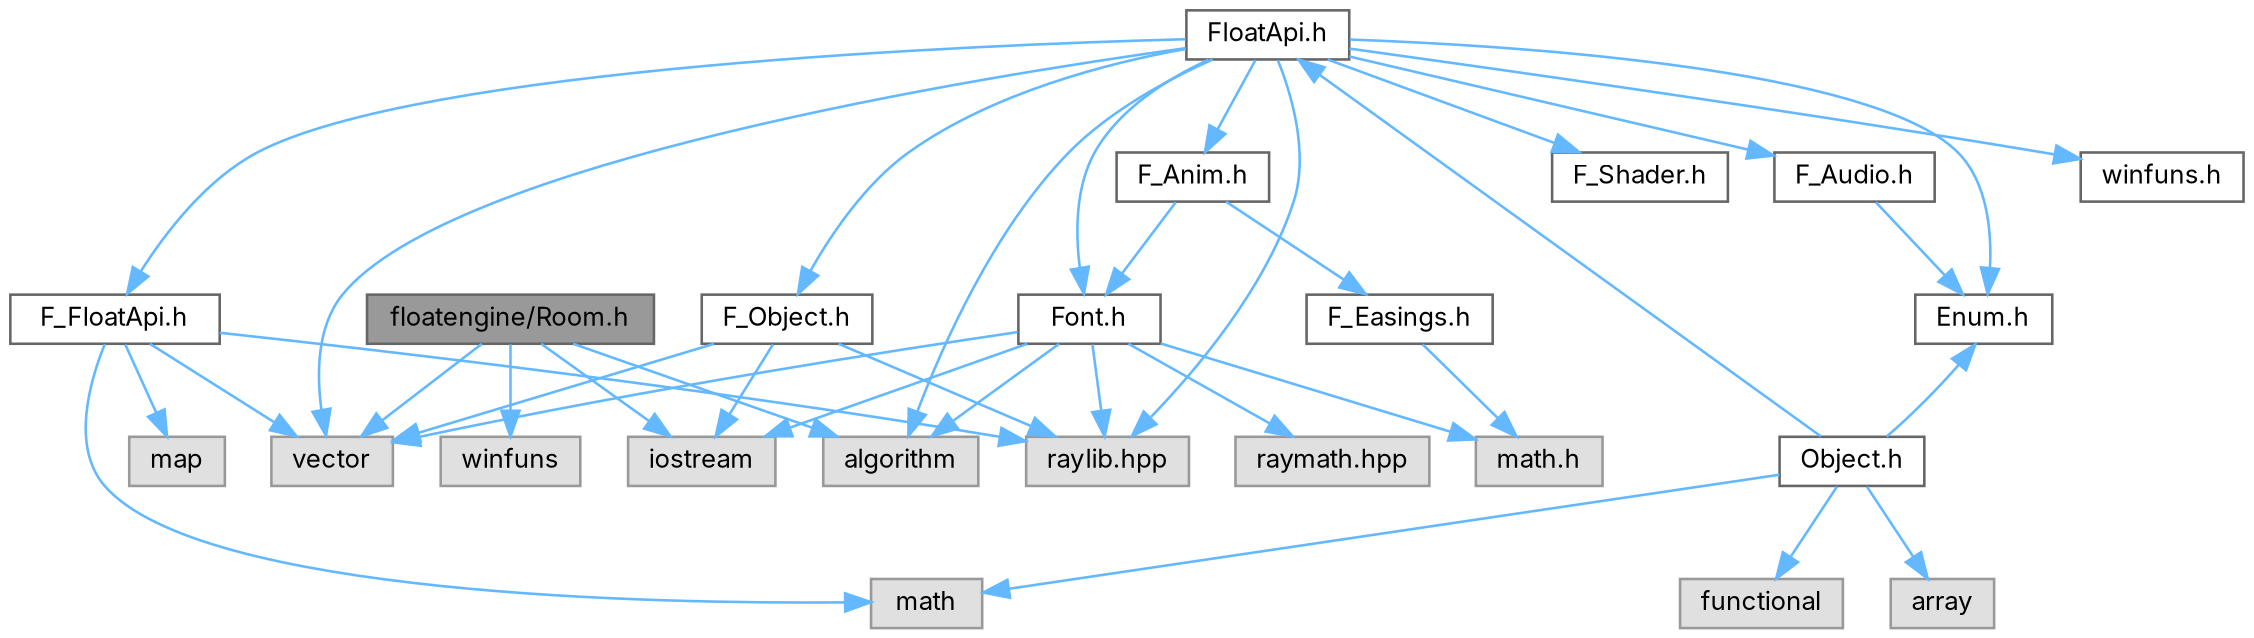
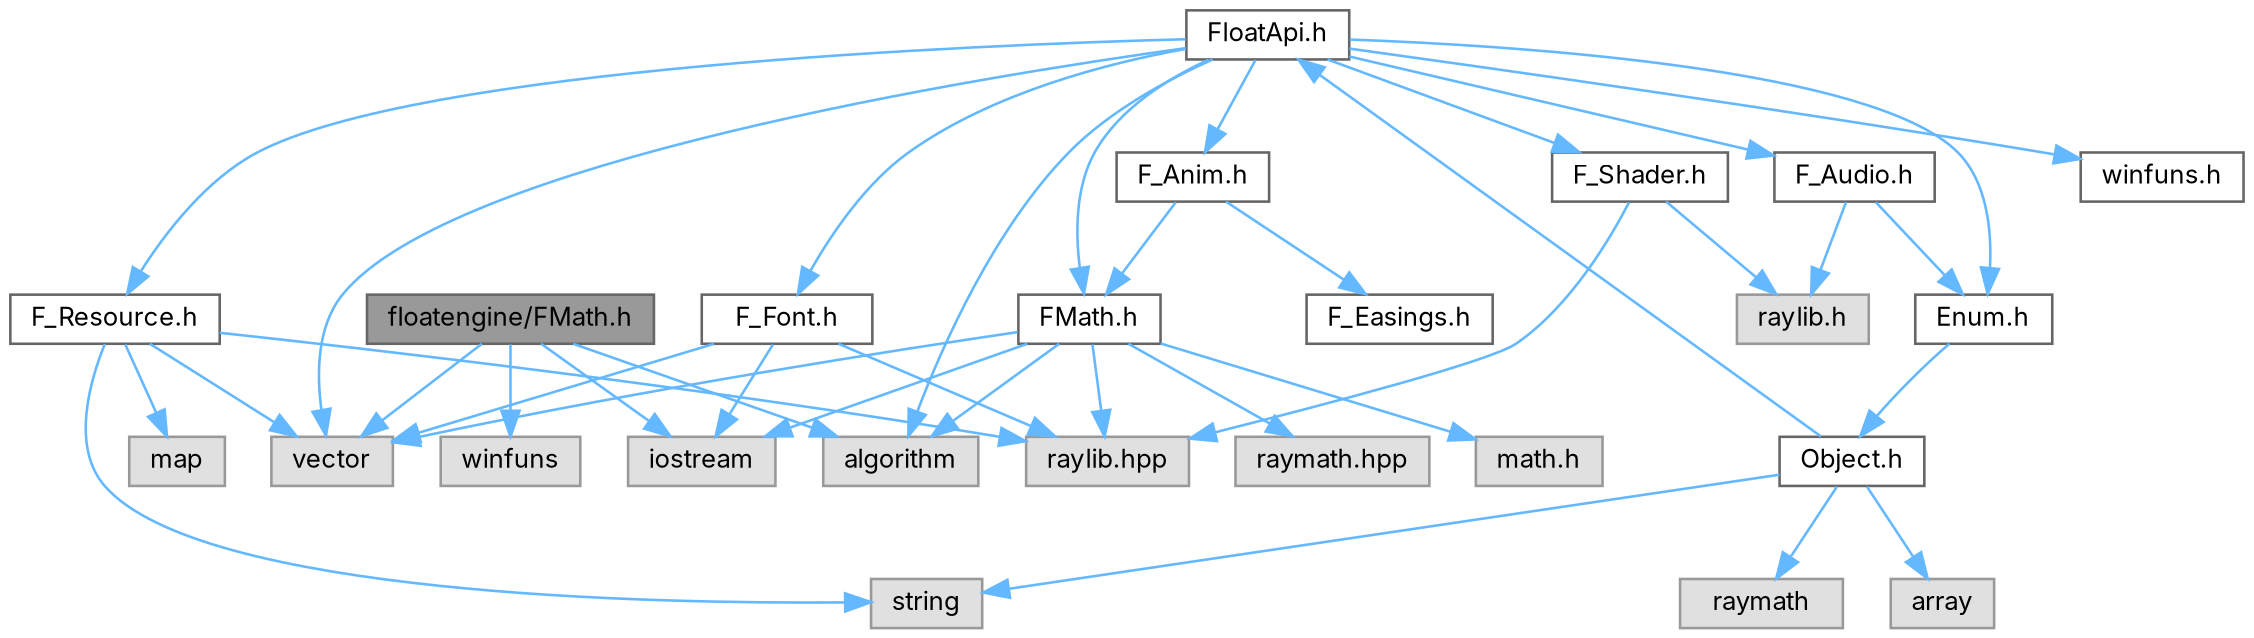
edge "FloatApi.h" -> "raylib.hpp": now "F_Shader.h" -> "raylib.hpp"
node "F_FloatApi.h": label "F_FloatApi.h" -> "F_Resource.h"
node "floatengine/Room.h": label "floatengine/Room.h" -> "floatengine/FMath.h"
node "F_Object.h": label "F_Object.h" -> "F_Font.h"
node "Font.h": label "Font.h" -> "FMath.h"
node "raylib.h": added
edge "F_Easings.h" -> "math.h": removed
edge "Object.h" -> "Enum.h": reversed
node "math": label "math" -> "string"
node "functional": label "functional" -> "raymath"
